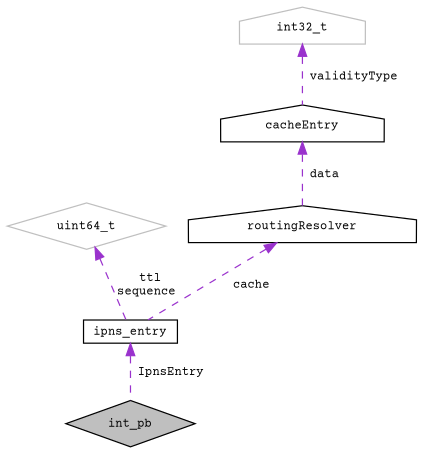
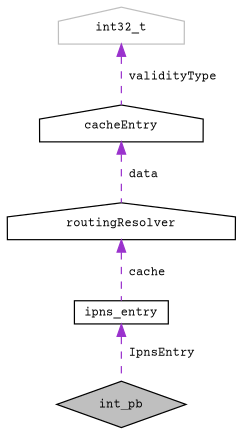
node "uint64_t": removed
